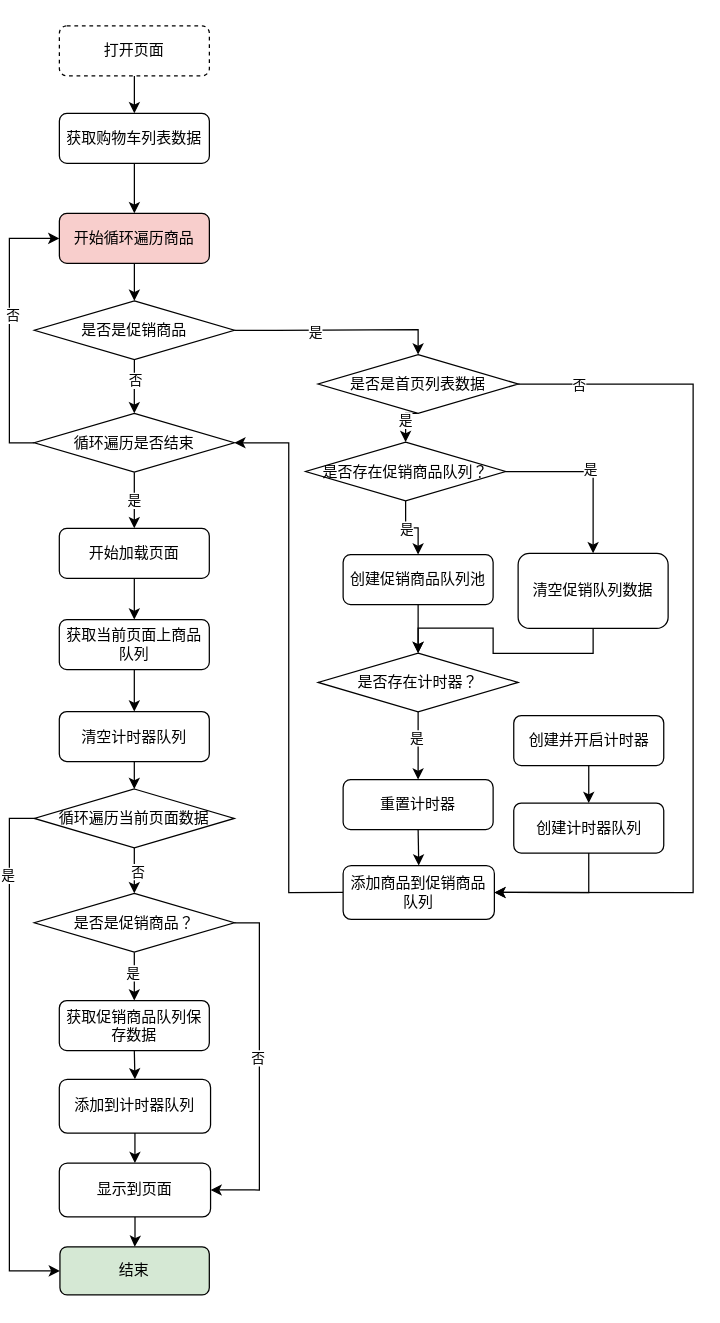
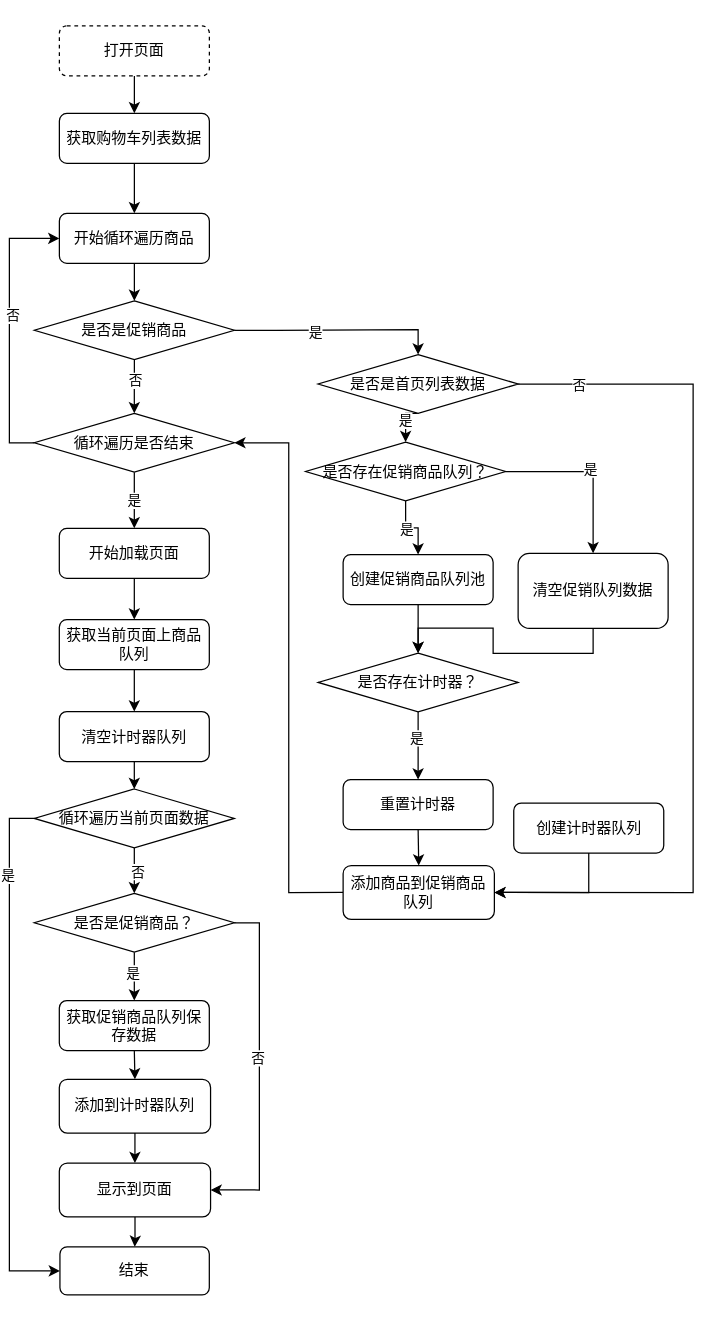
node "开始循环遍历商品": fillcolor #f8cecc -> #ffffff
node "创建并开启计时器": removed
edge "创建并开启计时器" -> "创建计时器队列": removed
node "结束": fillcolor #d5e8d4 -> #ffffff
